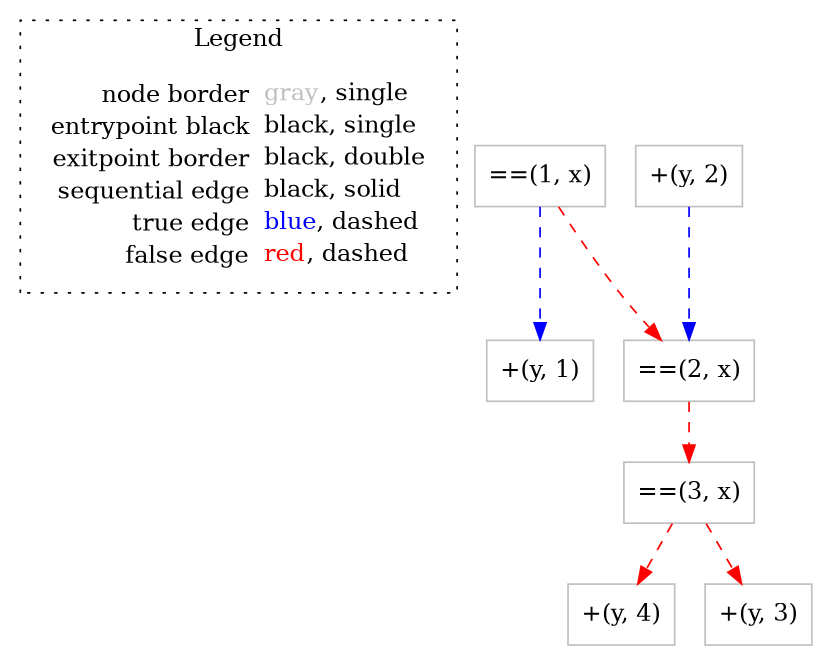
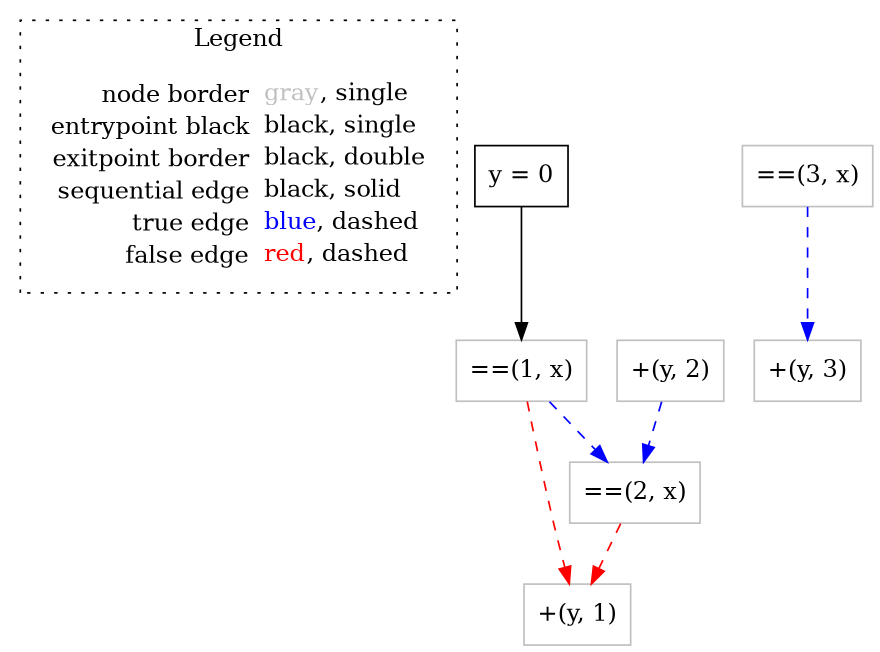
node "y = 0": added
edge "==(1, x)" -> "+(y, 1)": color blue -> red
edge "==(1, x)" -> "==(2, x)": color red -> blue
edge "==(2, x)" -> "==(3, x)": now "==(2, x)" -> "+(y, 1)"
edge "==(3, x)" -> "+(y, 3)": color red -> blue
node "+(y, 4)": removed
